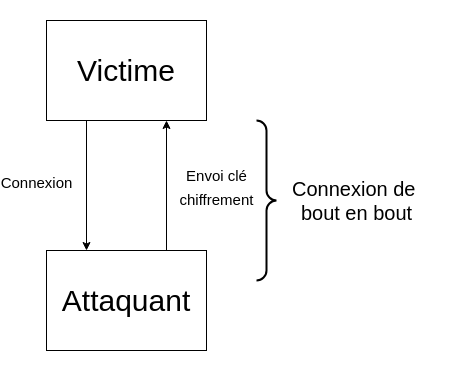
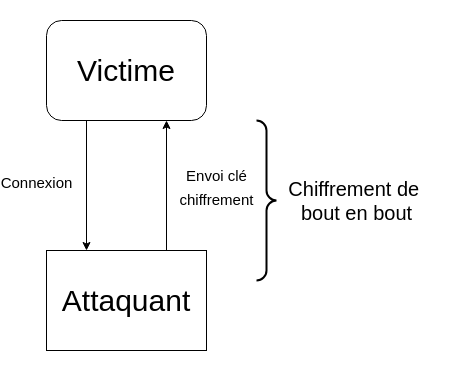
node "Victime": shape rectangle -> rounded rectangle
node "Connexion de bout en bout": label "Connexion de bout en bout" -> "Chiffrement de bout en bout"
